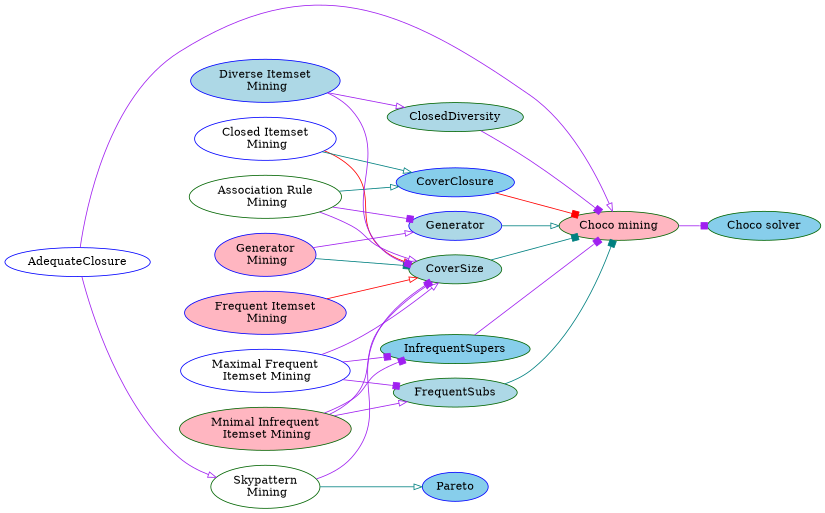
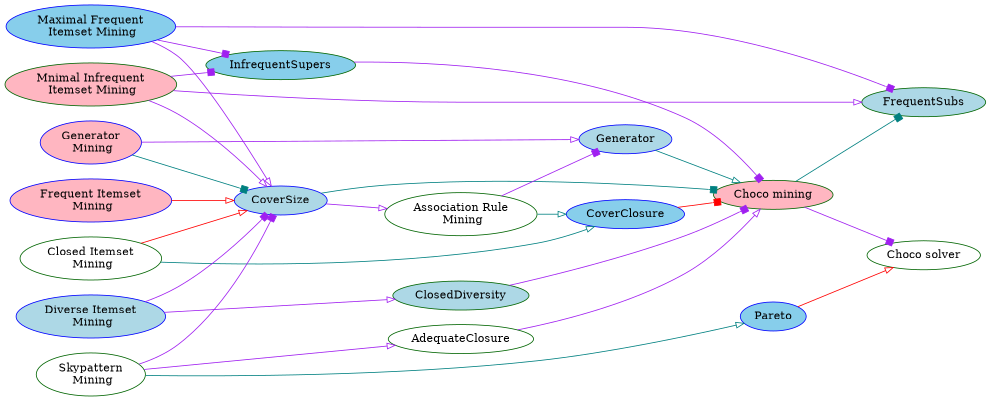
node "Closed Itemset Mining": color blue -> darkgreen
node "Choco solver": fillcolor skyblue -> white
edge "Association Rule Mining" -> "CoverSize": reversed
node "AdequateClosure": color blue -> darkgreen
node "CoverSize": color darkgreen -> blue
edge "Pareto" -> "Choco solver": added
edge "FrequentSubs" -> "Choco mining": reversed
node "Maximal Frequent Itemset Mining": fillcolor white -> skyblue
edge "AdequateClosure" -> "Skypattern Mining": reversed
